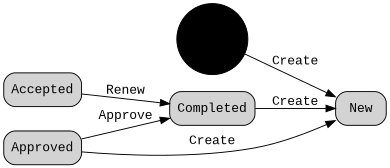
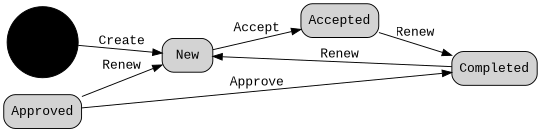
edge "New" -> "Accepted": added, label "Accept"
edge "Completed" -> "New": label "Create" -> "Renew"
edge "Approved" -> "New": label "Create" -> "Renew"
